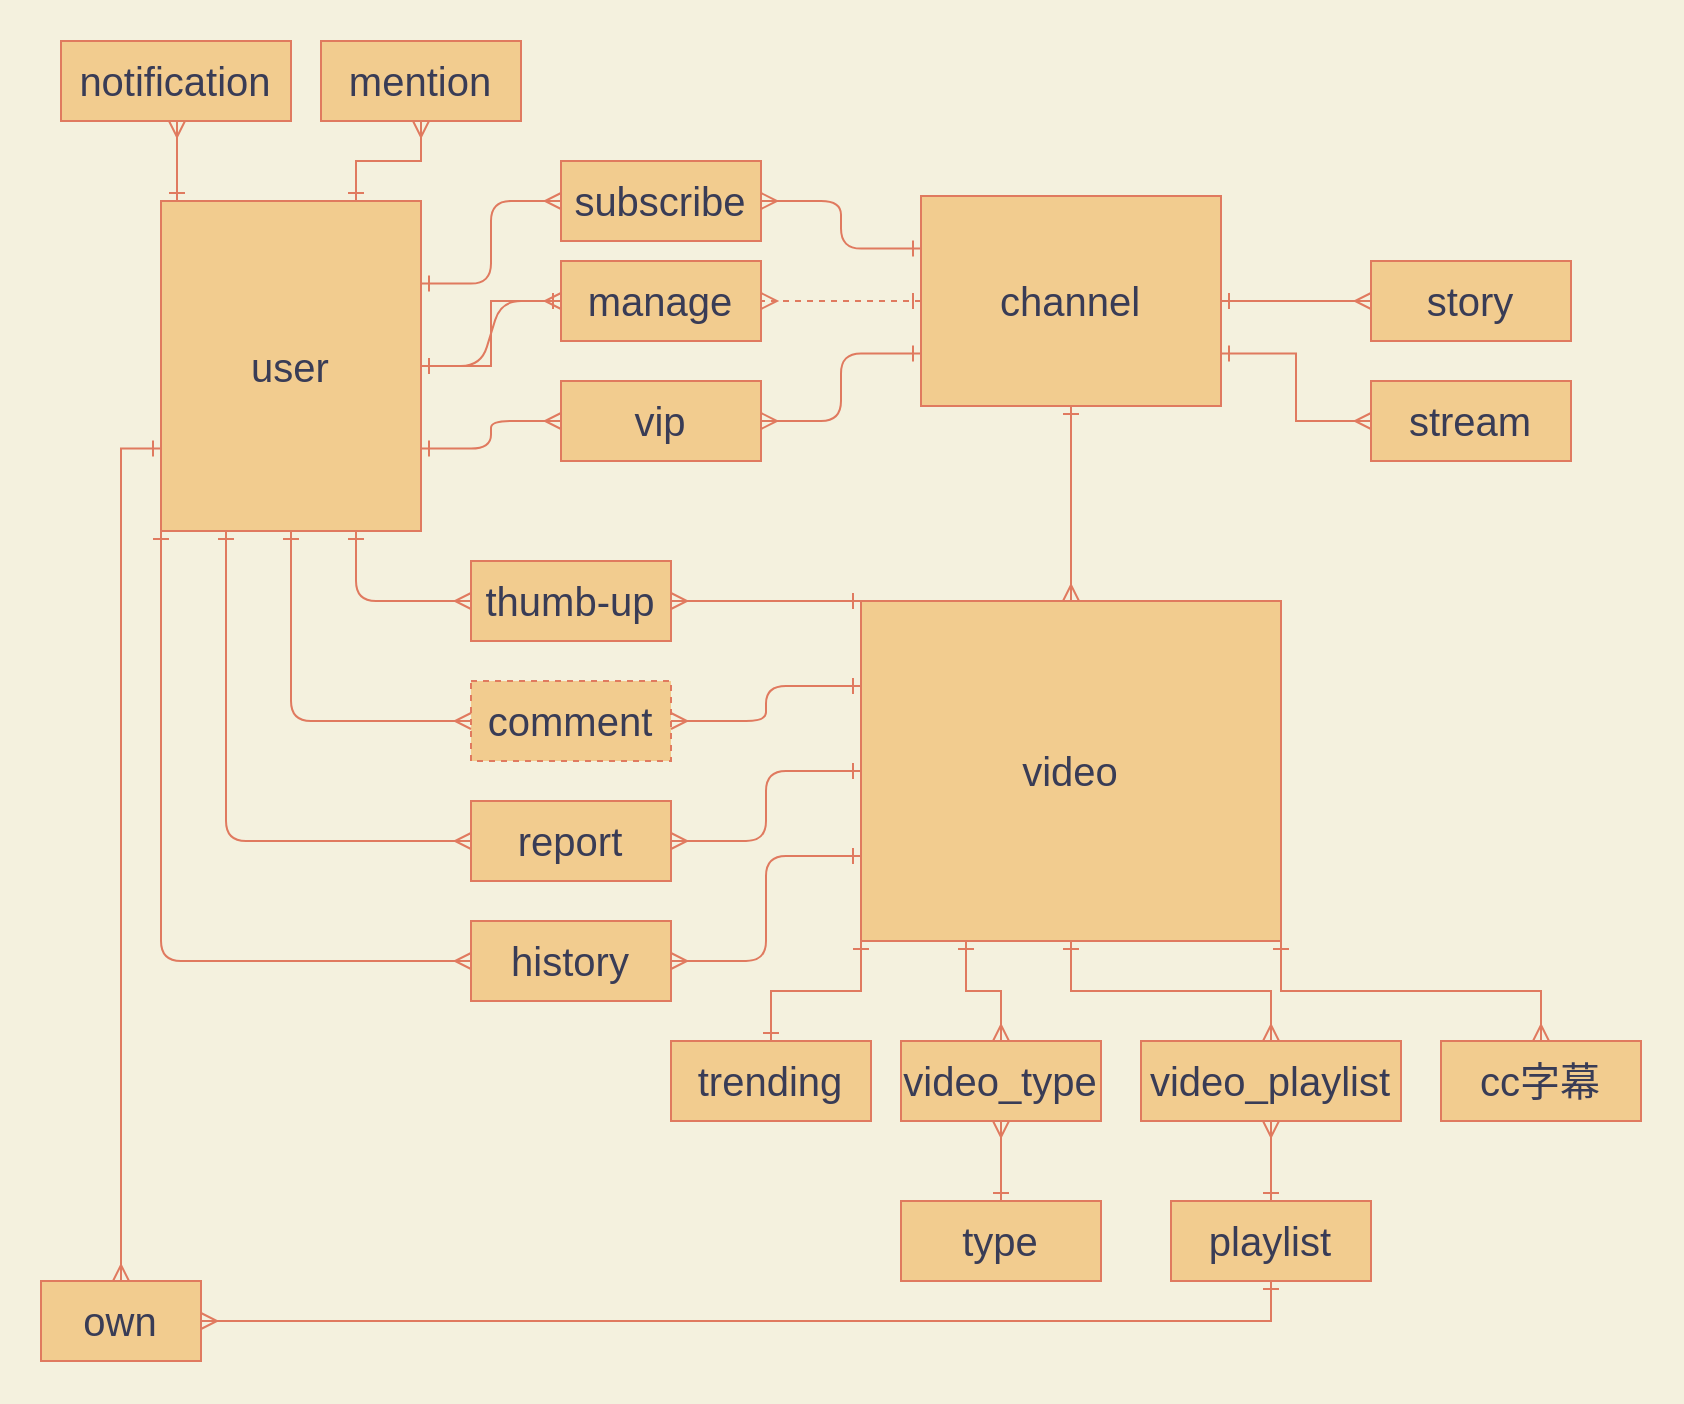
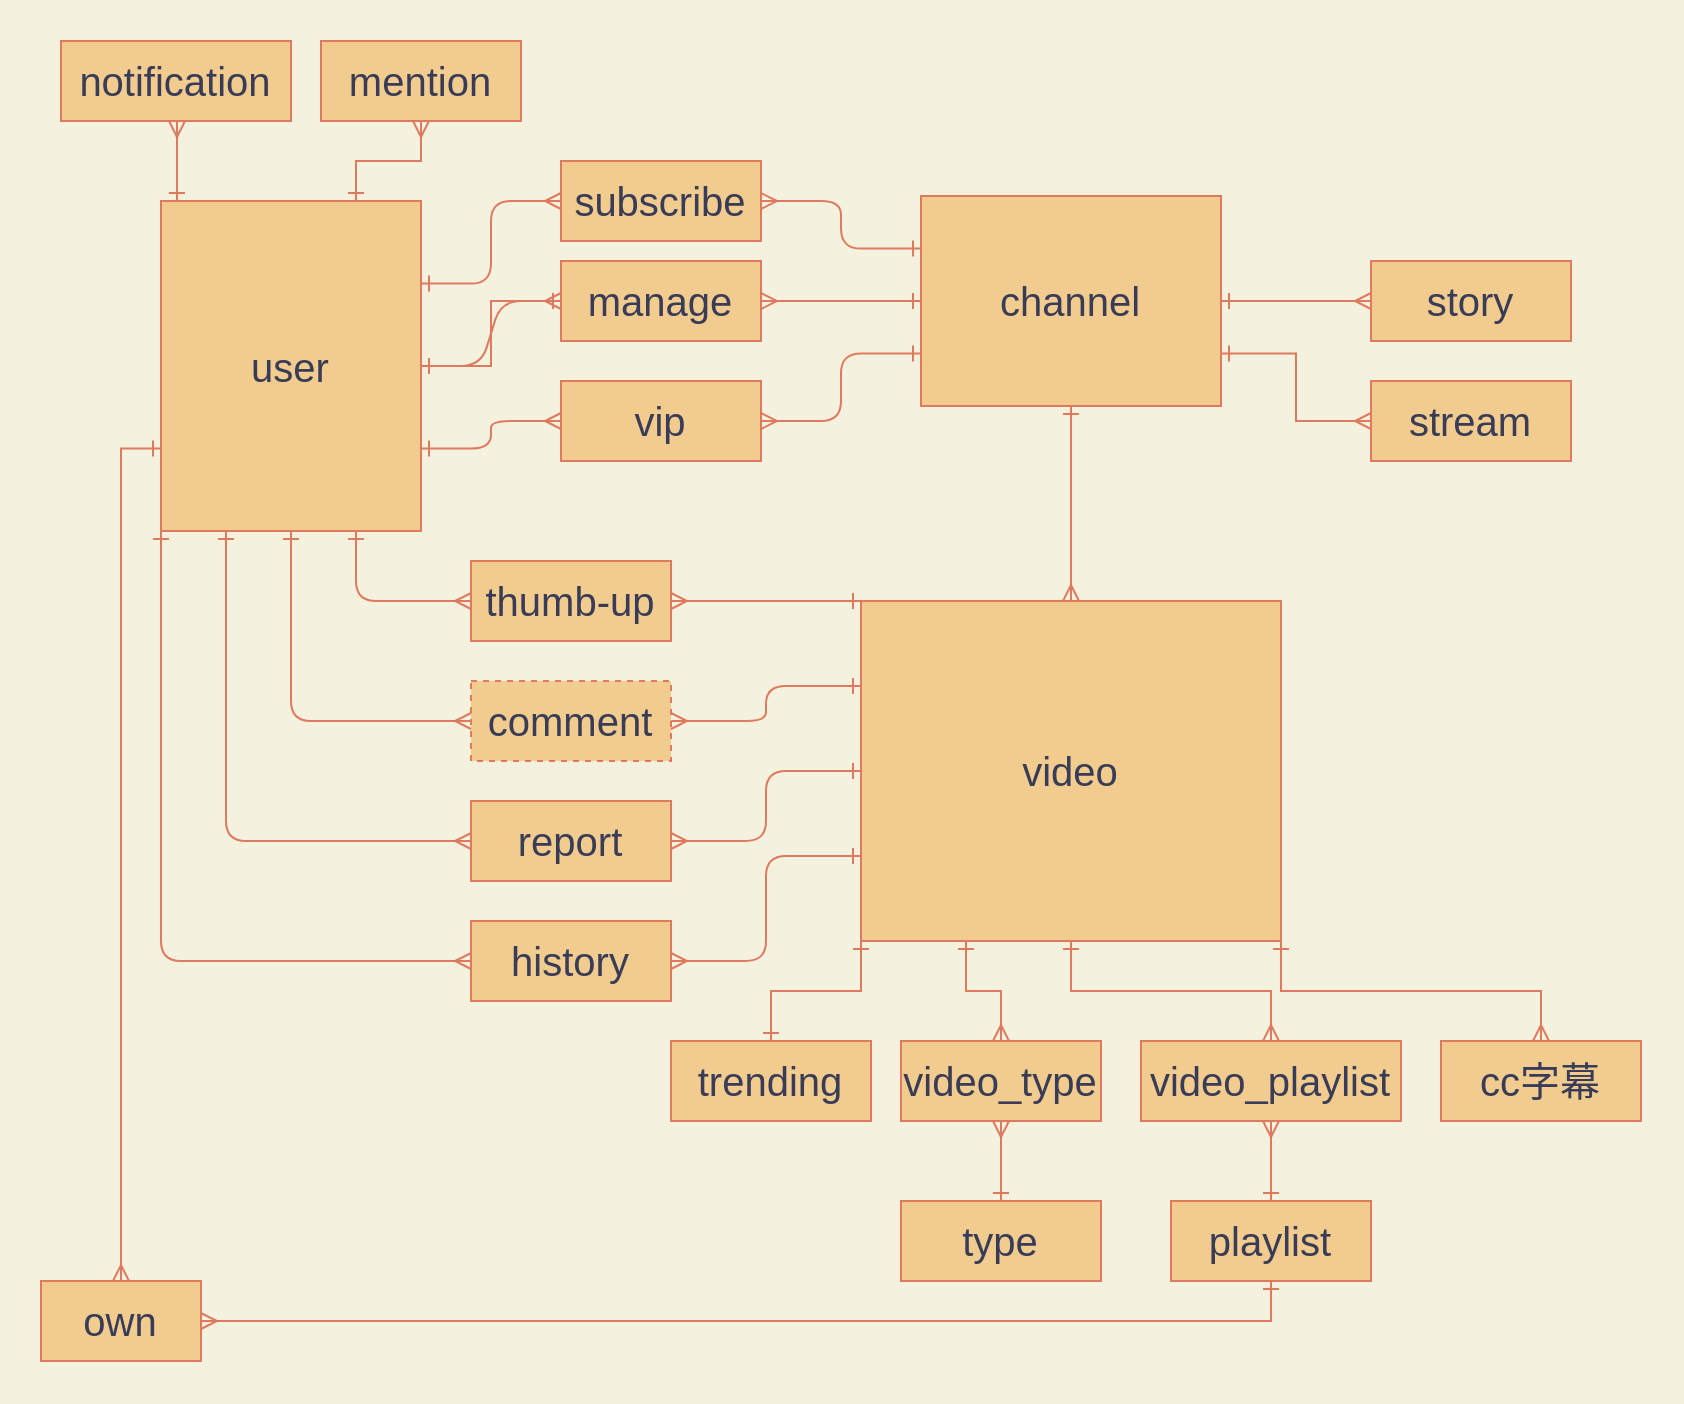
edge "manage" -- "channel": style dashed -> solid
